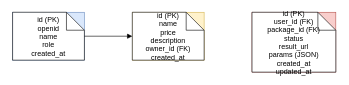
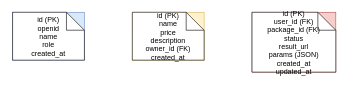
edge "User" -> "Package": removed
